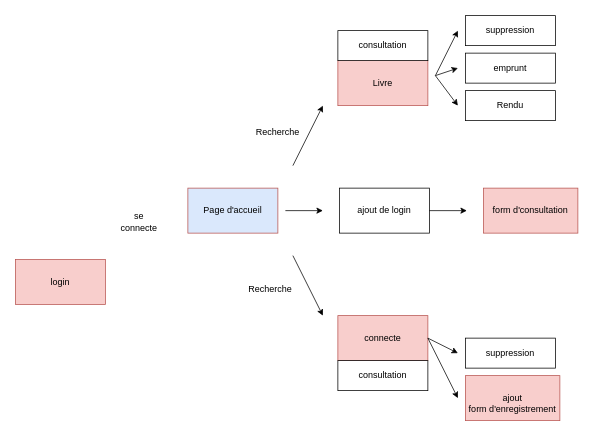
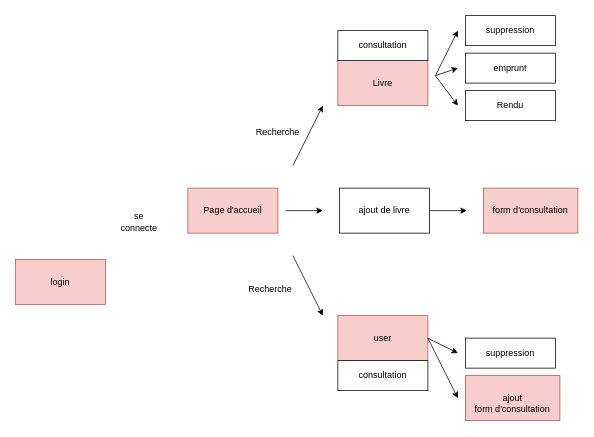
node "Page d'accueil": fillcolor #dae8fc -> #f8cecc
node "ajout de login": label "ajout de login" -> "ajout de livre"
node "connecte": label "connecte" -> "user"
node "ajout form d'enregistrement": label "ajout form d'enregistrement" -> "ajout form d'consultation"
